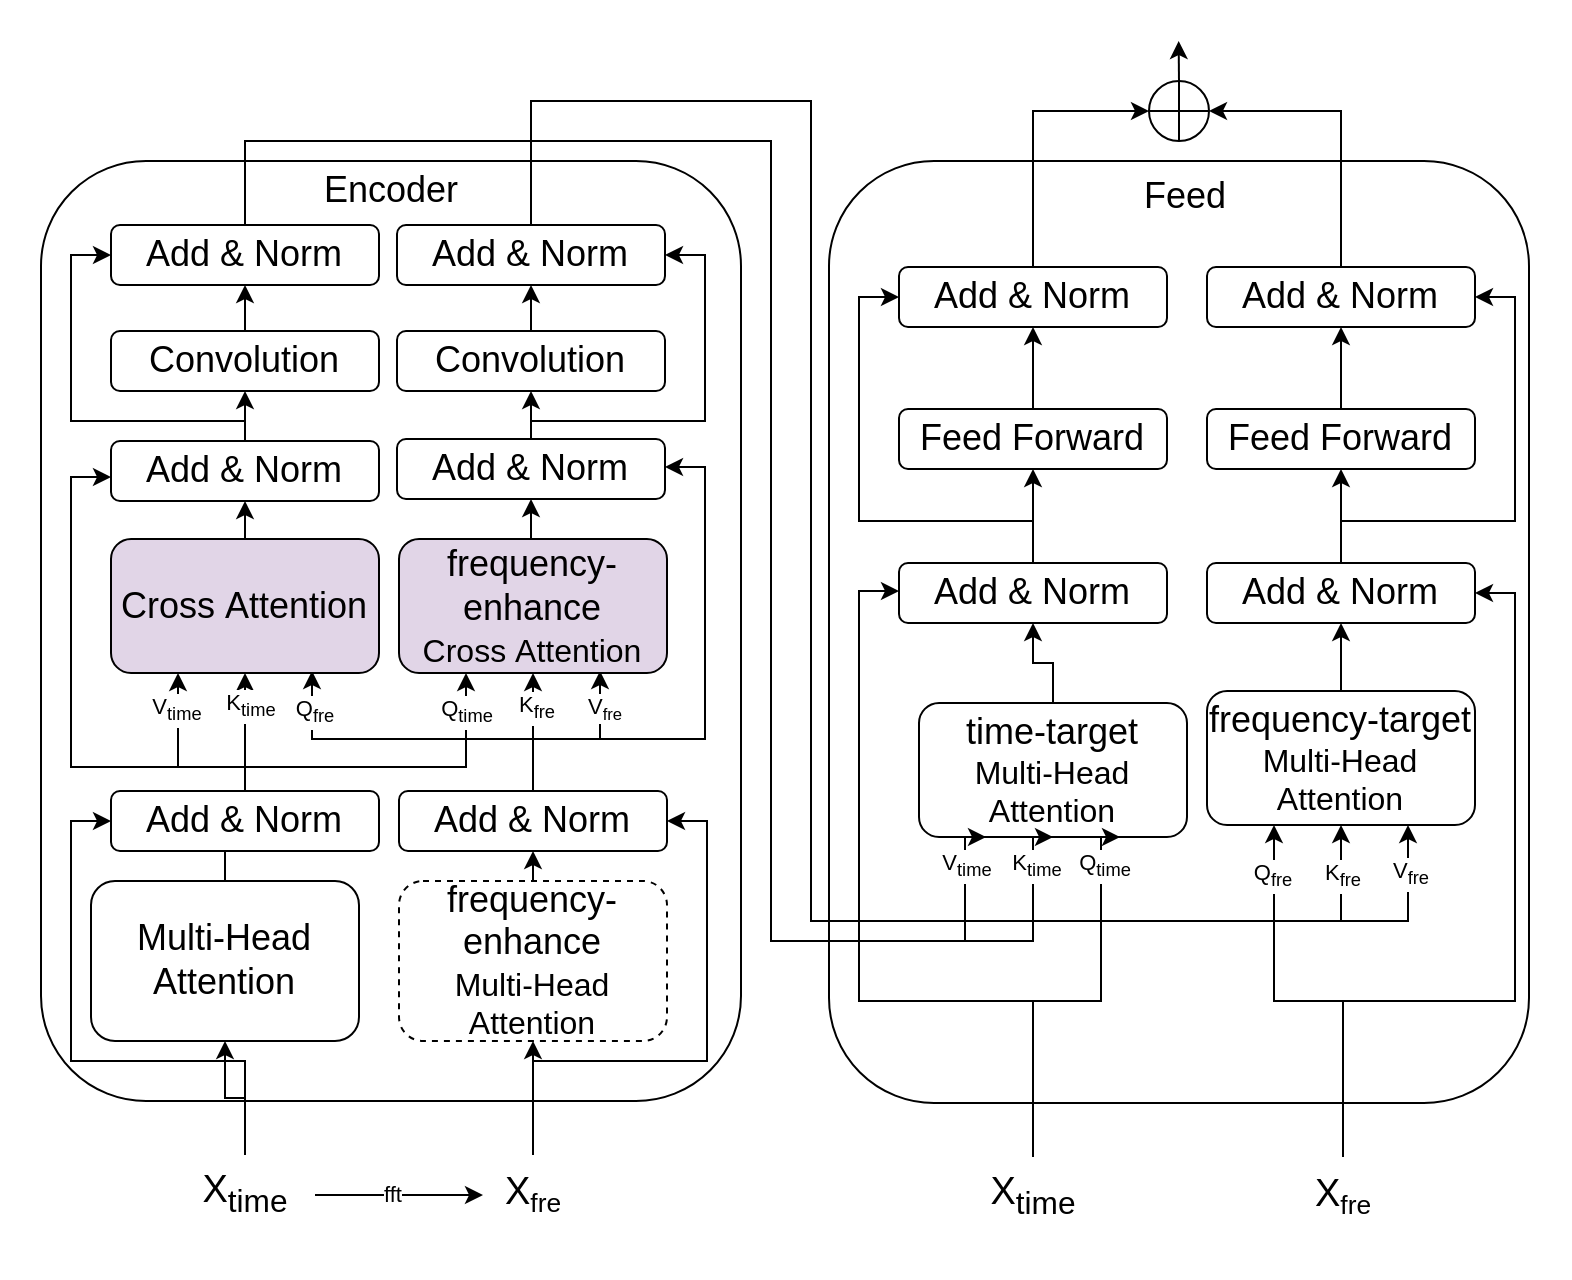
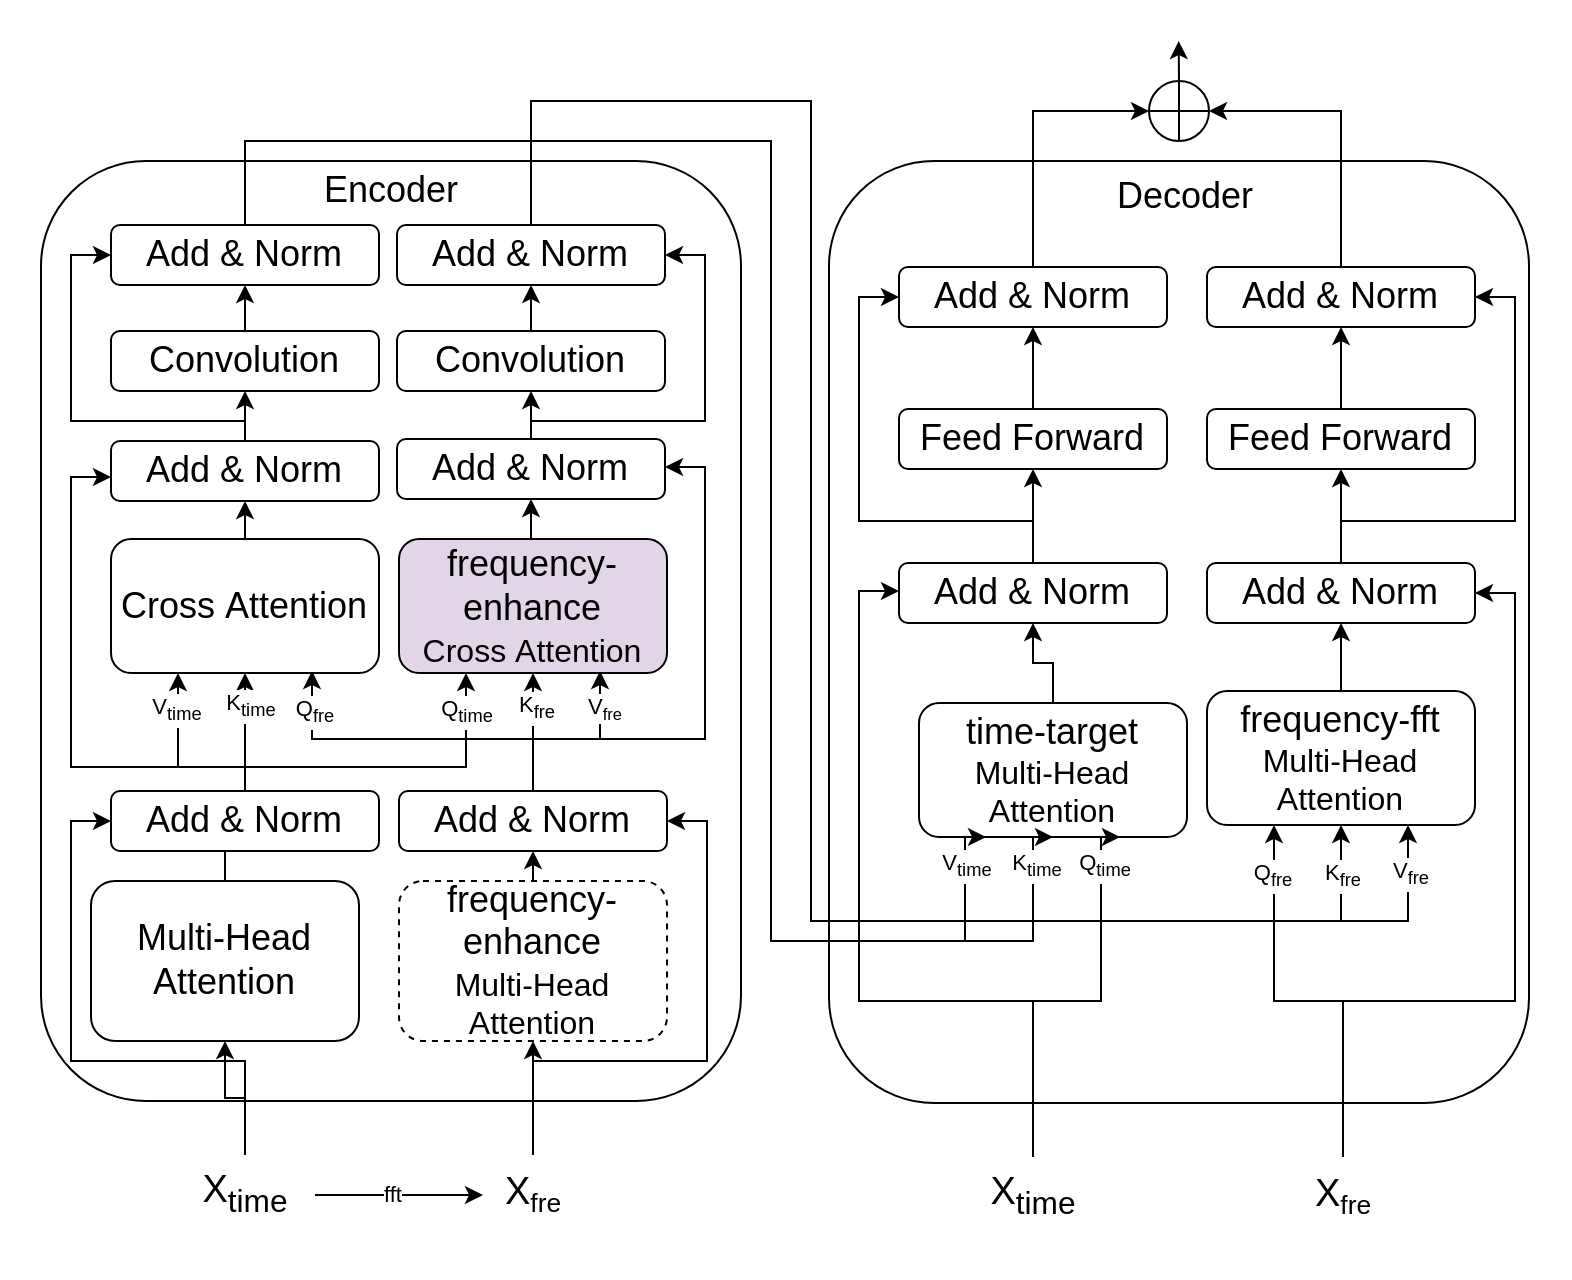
node "Feed": label "Feed" -> "Decoder"
node "Cross Attention": fillcolor #e1d5e7 -> #ffffff
node "frequency-target Multi-Head Attention": label "frequency-target Multi-Head Attention" -> "frequency-fft Multi-Head Attention"
